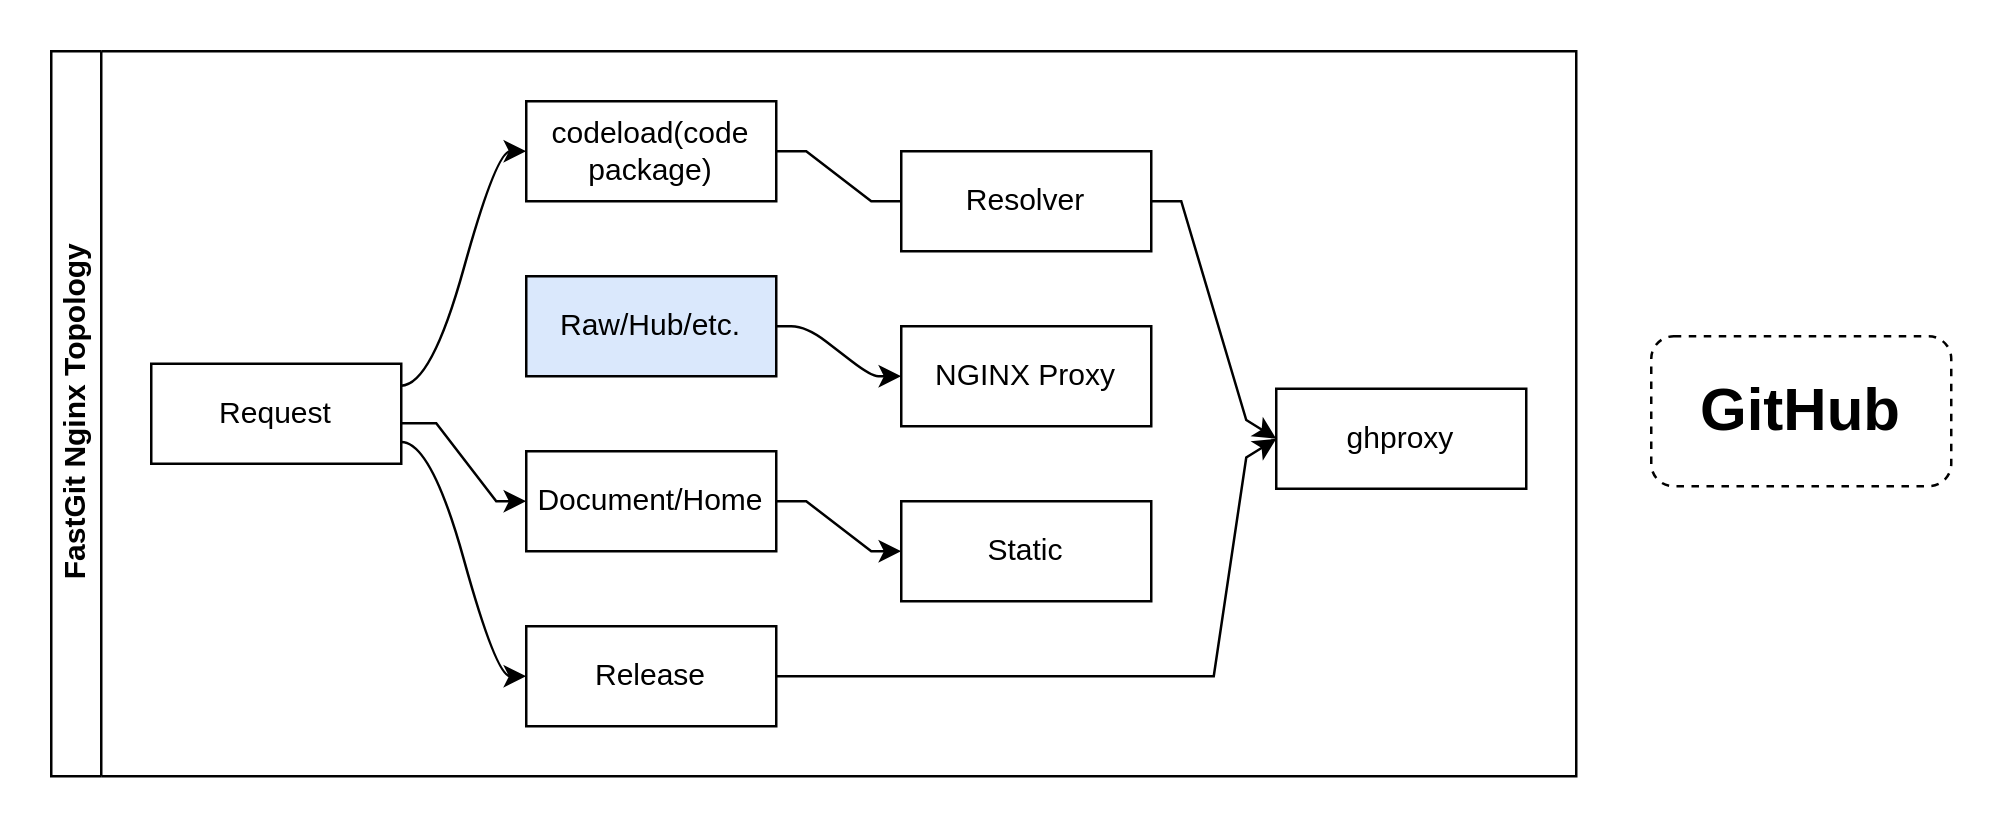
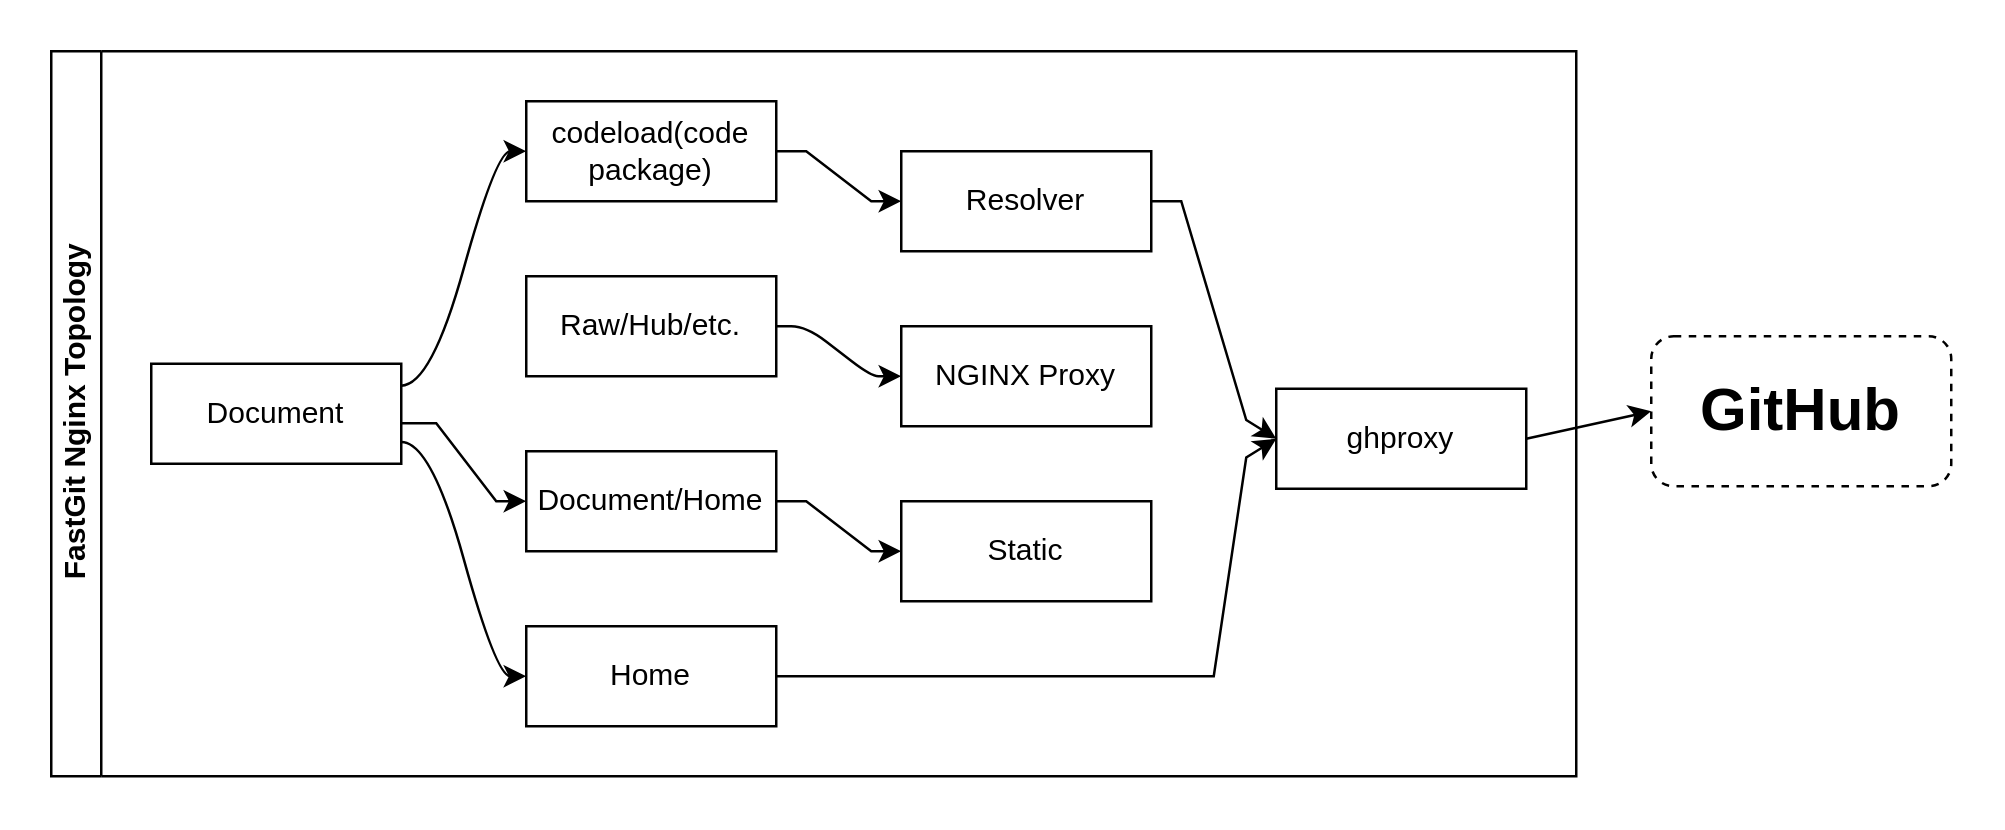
edge "codeload(code package)" -- "Resolver": arrowhead none -> classic
node "Raw/Hub/etc.": fillcolor #dae8fc -> #ffffff
node "Request": label "Request" -> "Document"
edge "ghproxy" -> "GitHub": added
node "Release": label "Release" -> "Home"
